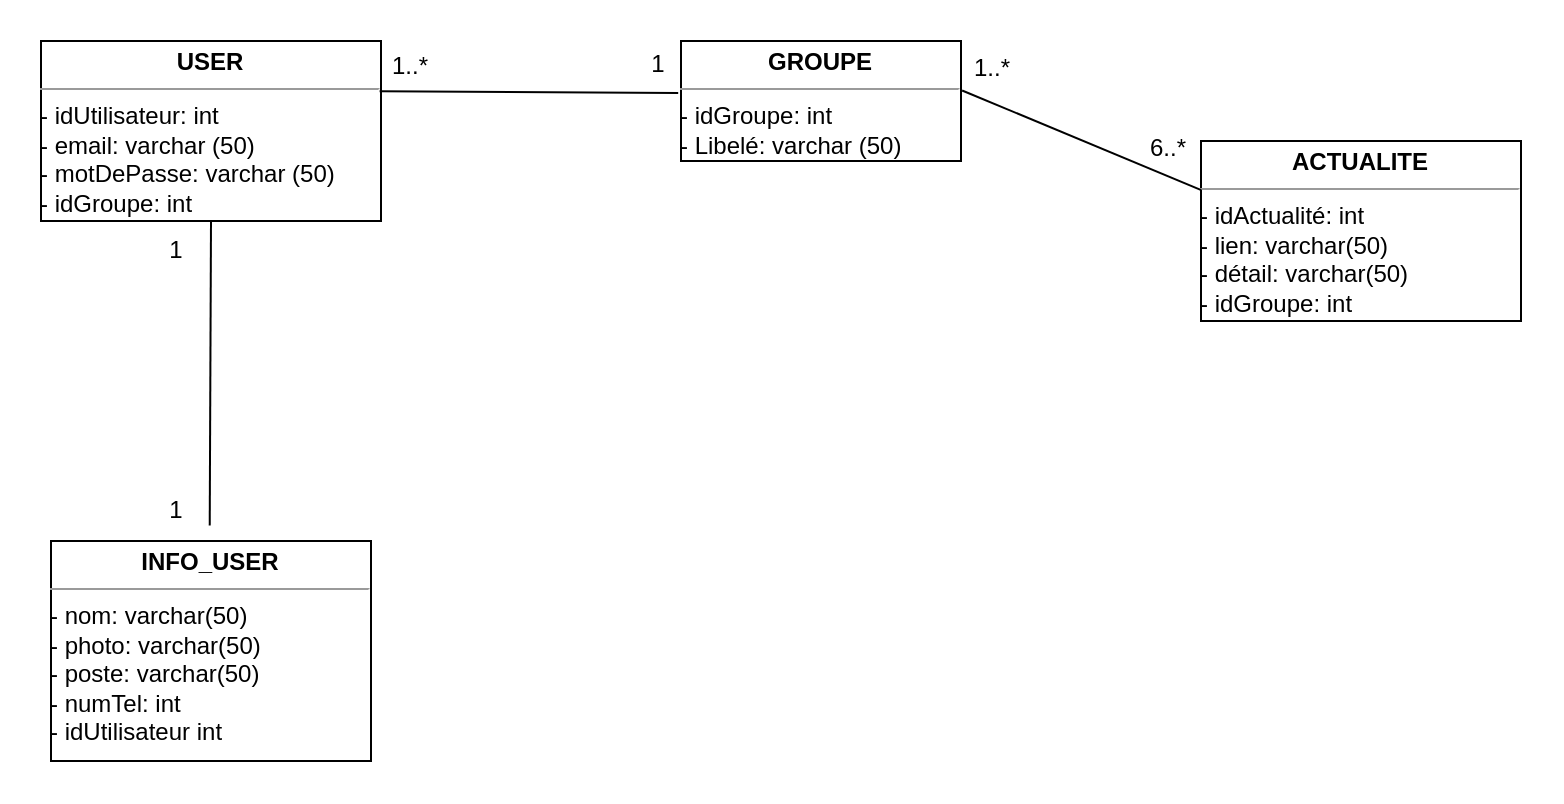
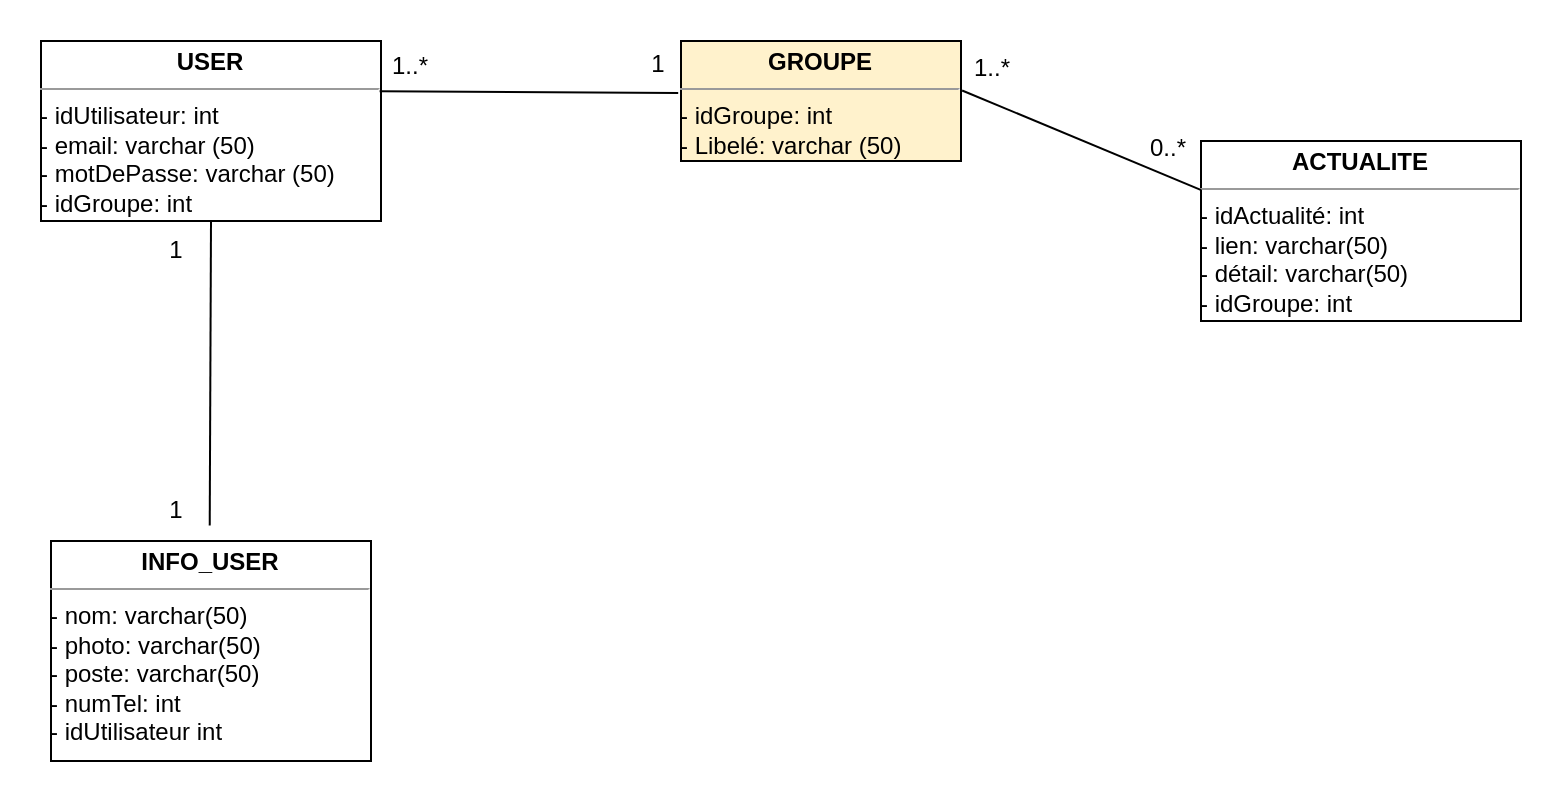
node "GROUPE - idGroupe: int - Libelé: varchar (50)": fillcolor #ffffff -> #fff2cc
node "6..*": label "6..*" -> "0..*"
